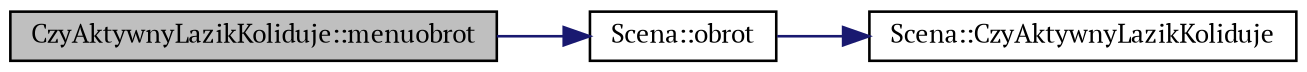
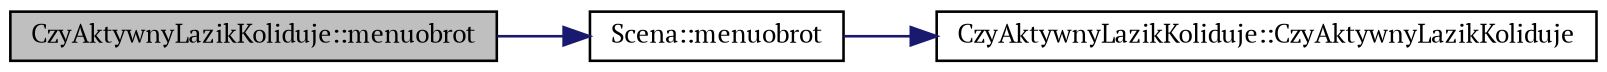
node "Scena::obrot": label "Scena::obrot" -> "Scena::menuobrot"
node "Scena::CzyAktywnyLazikKoliduje": label "Scena::CzyAktywnyLazikKoliduje" -> "CzyAktywnyLazikKoliduje::CzyAktywnyLazikKoliduje"
